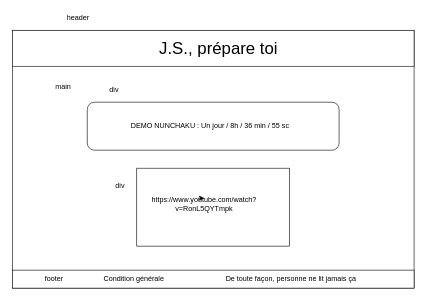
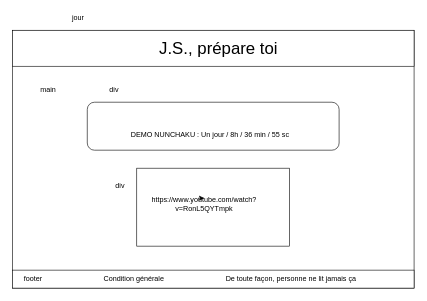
node "header": label "header" -> "jour"
node "main": moved (63, 87) -> (48, 90)
node "DEMO NUNCHAKU : Un jour / 8h / 36 min / 55 sc": moved (210, 126) -> (210, 135)
node "footer": moved (54, 279) -> (33, 279)
